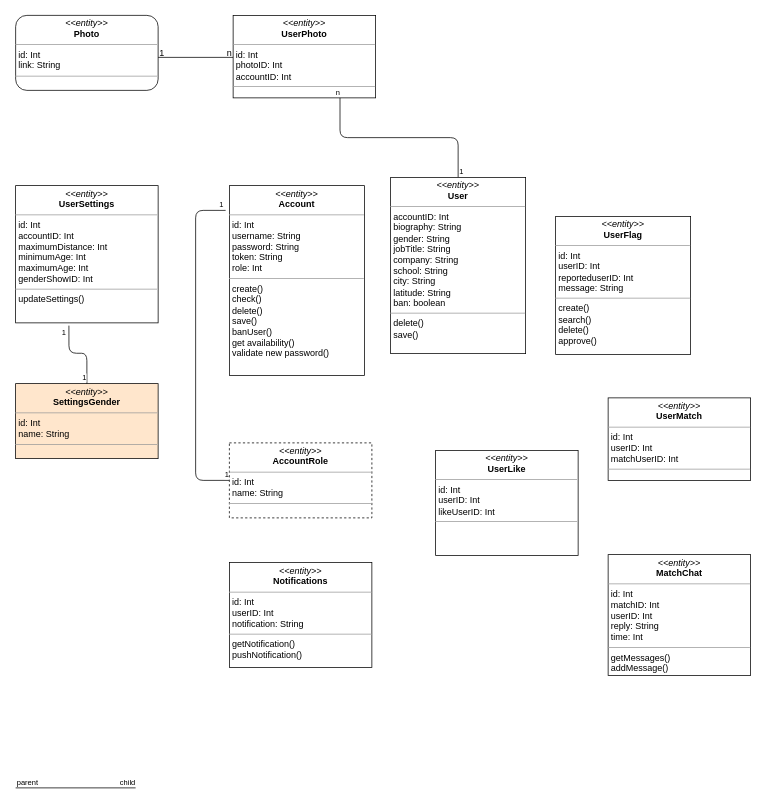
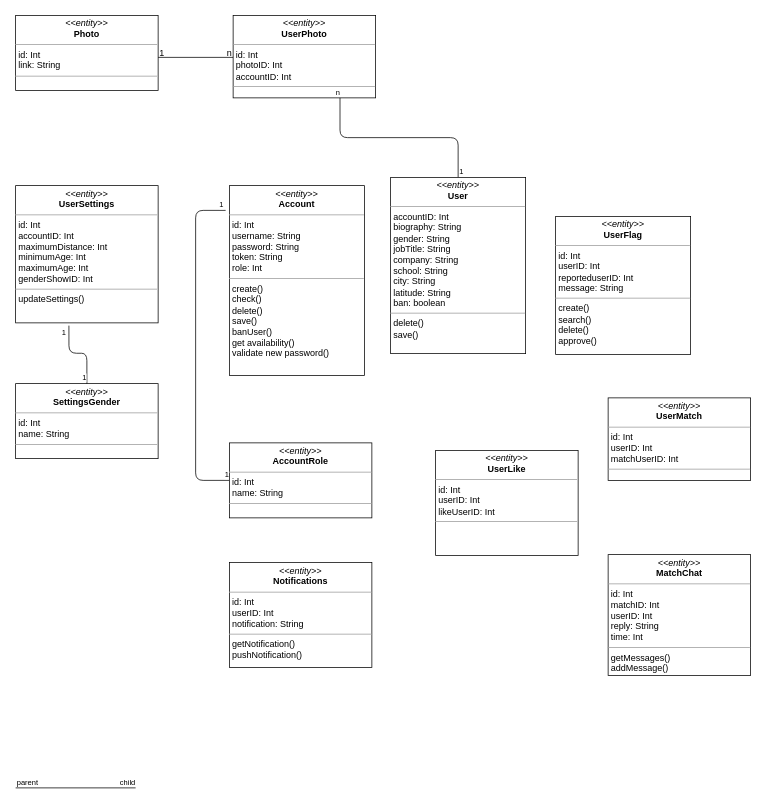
node "<<entity>> Photo id: Int link: String": shape rounded rectangle -> rectangle
node "<<entity>> SettingsGender id: Int name: String": fillcolor #ffe6cc -> #ffffff
node "<<entity>> AccountRole id: Int name: String": style dashed -> solid
